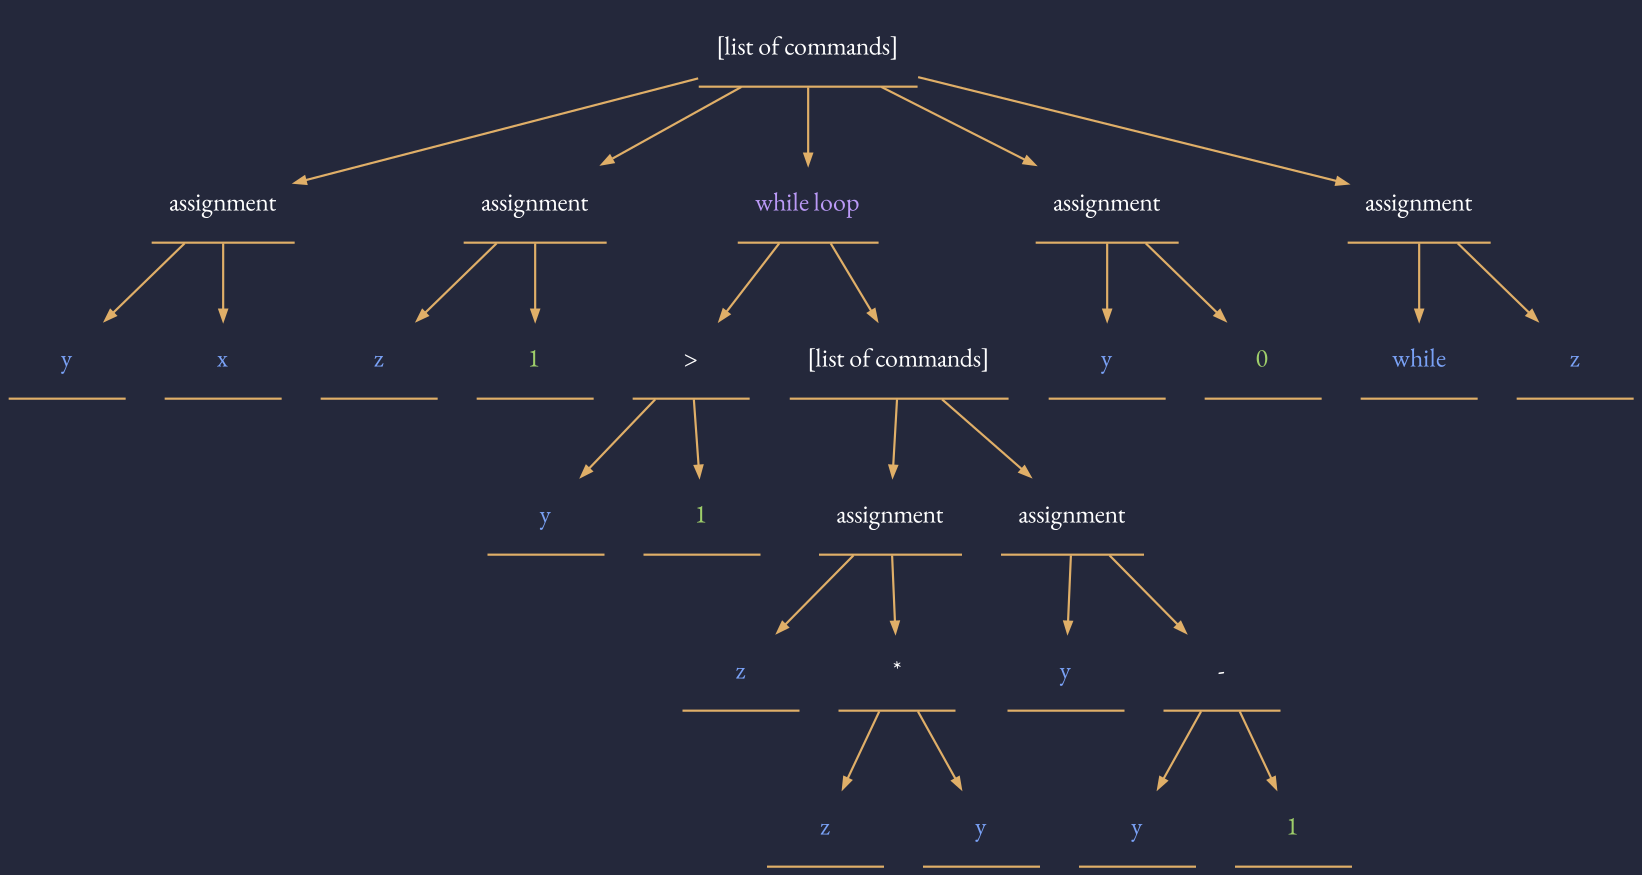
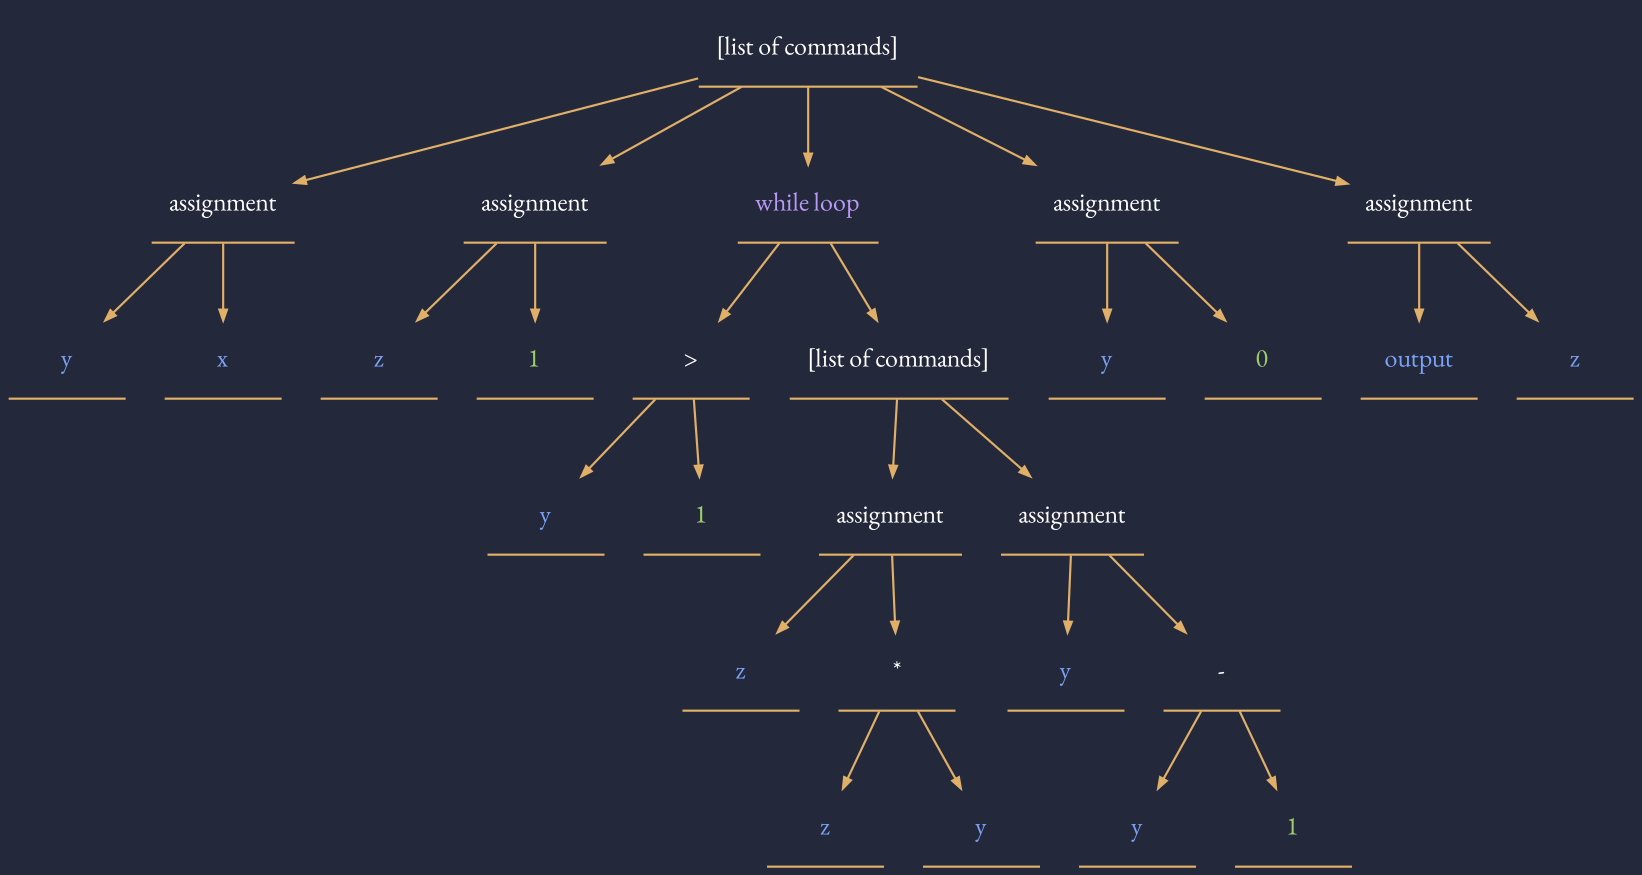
node "while": label "while" -> "output"
